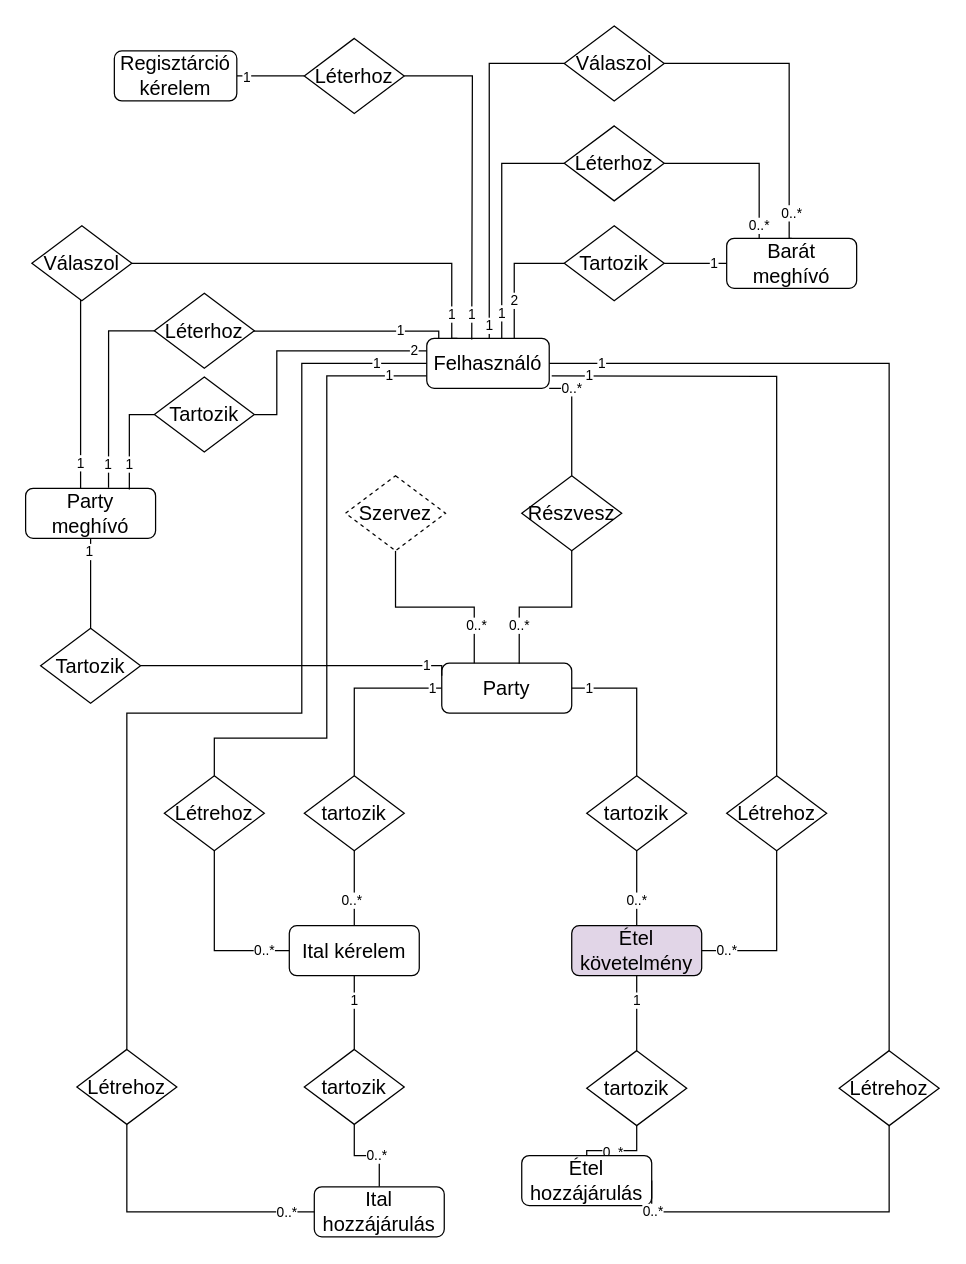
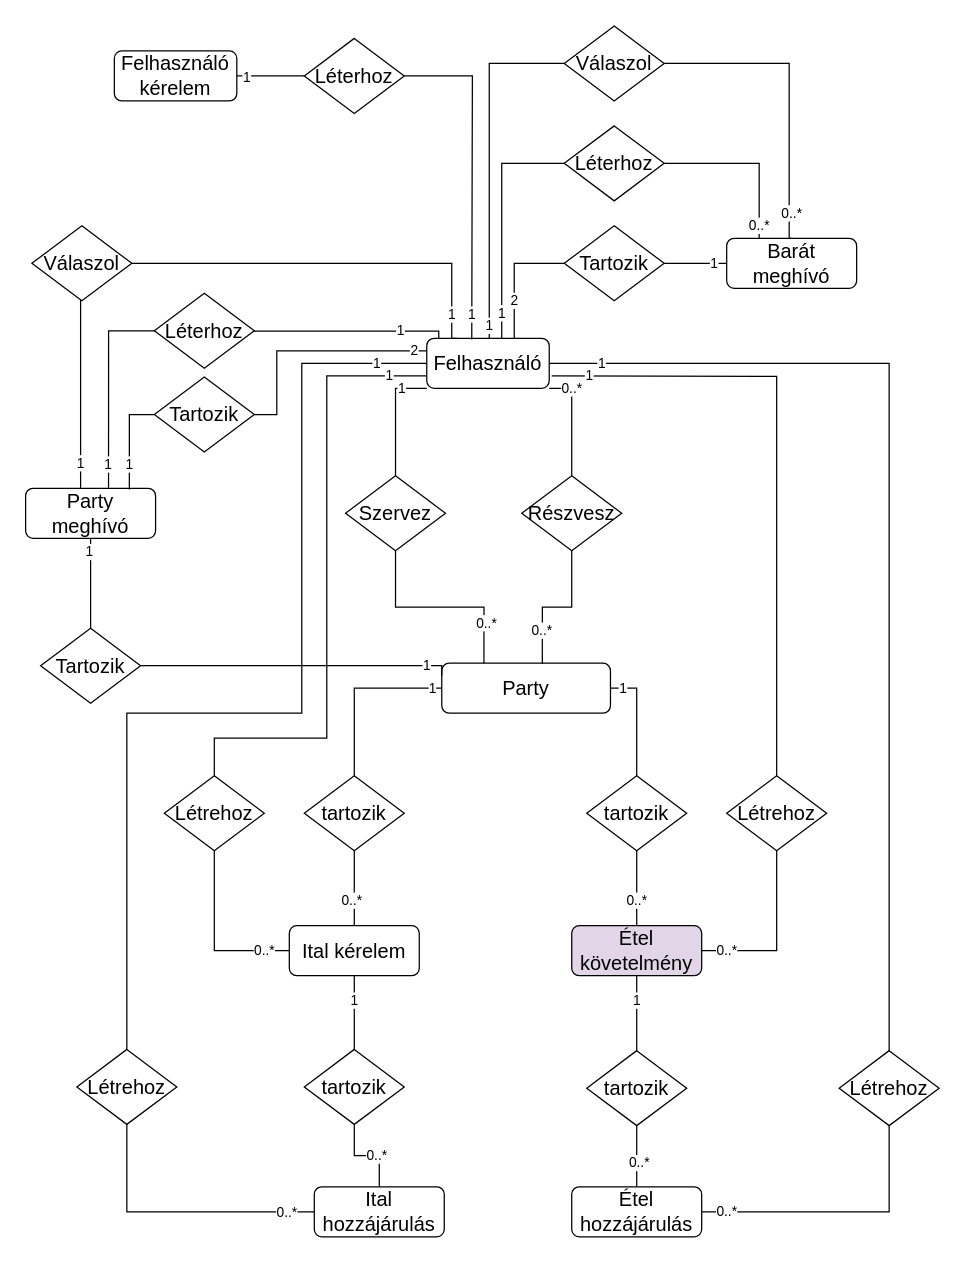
node "Regisztárció kérelem": label "Regisztárció kérelem" -> "Felhasználó kérelem"
edge "Felhasználó" -- "Szervez": added, label "1"
node "Szervez": style dashed -> solid
node "Party": size 130x50 -> 169x50
node "Étel hozzájárulás": moved (587, 1181) -> (637, 1212)
